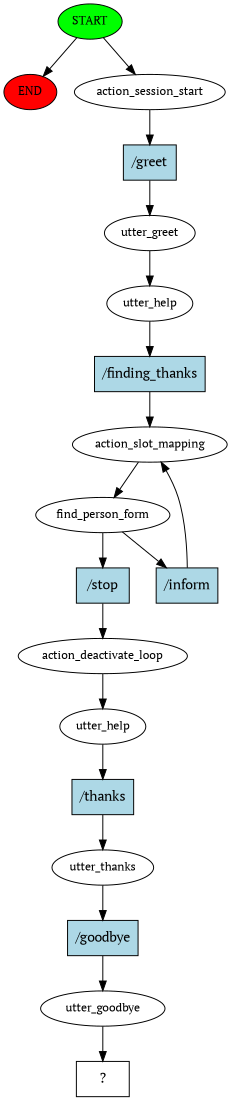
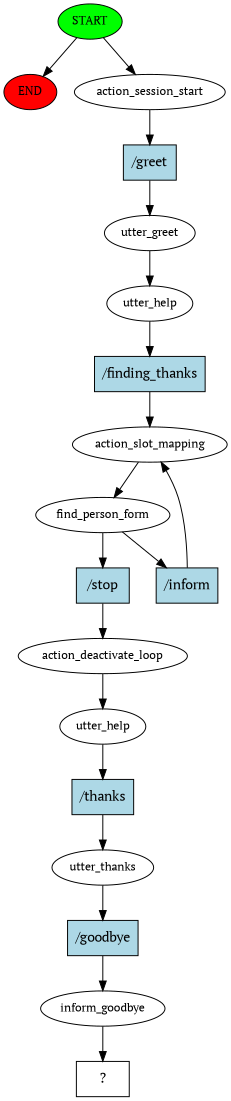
node "utter_goodbye": label "utter_goodbye" -> "inform_goodbye"
